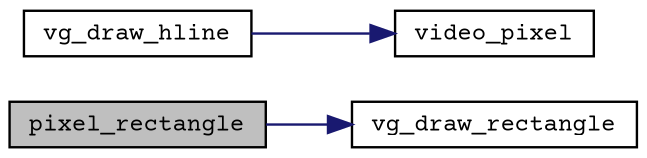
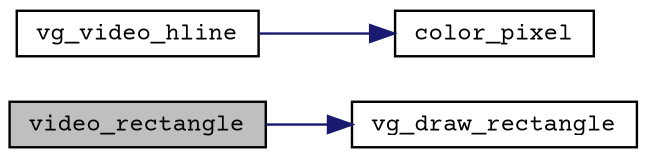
node "vg_draw_hline": label "vg_draw_hline" -> "vg_video_hline"
node "video_pixel": label "video_pixel" -> "color_pixel"
node "pixel_rectangle": label "pixel_rectangle" -> "video_rectangle"
